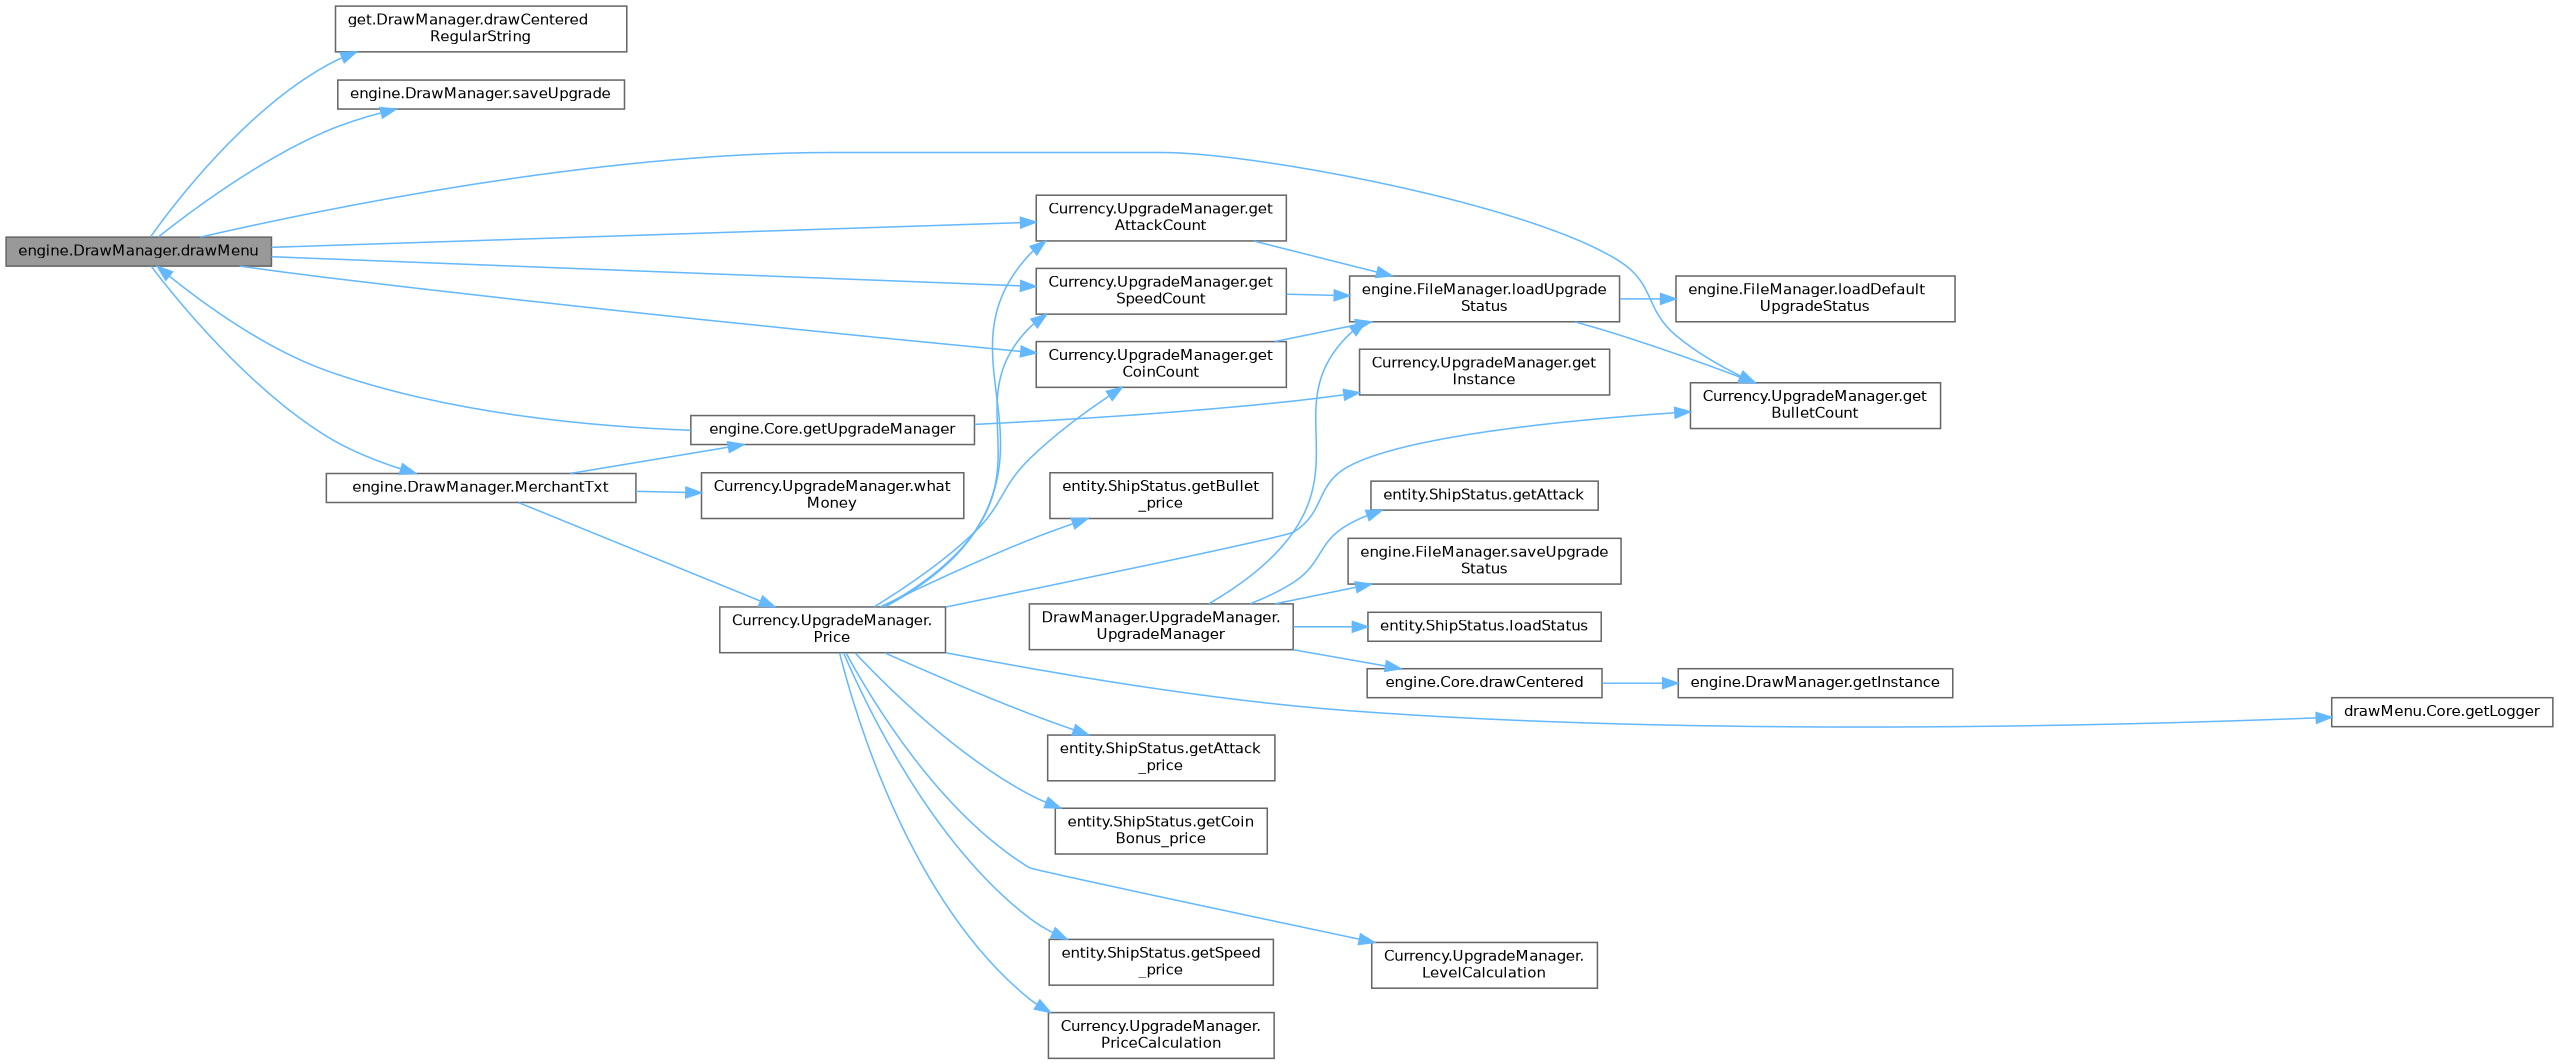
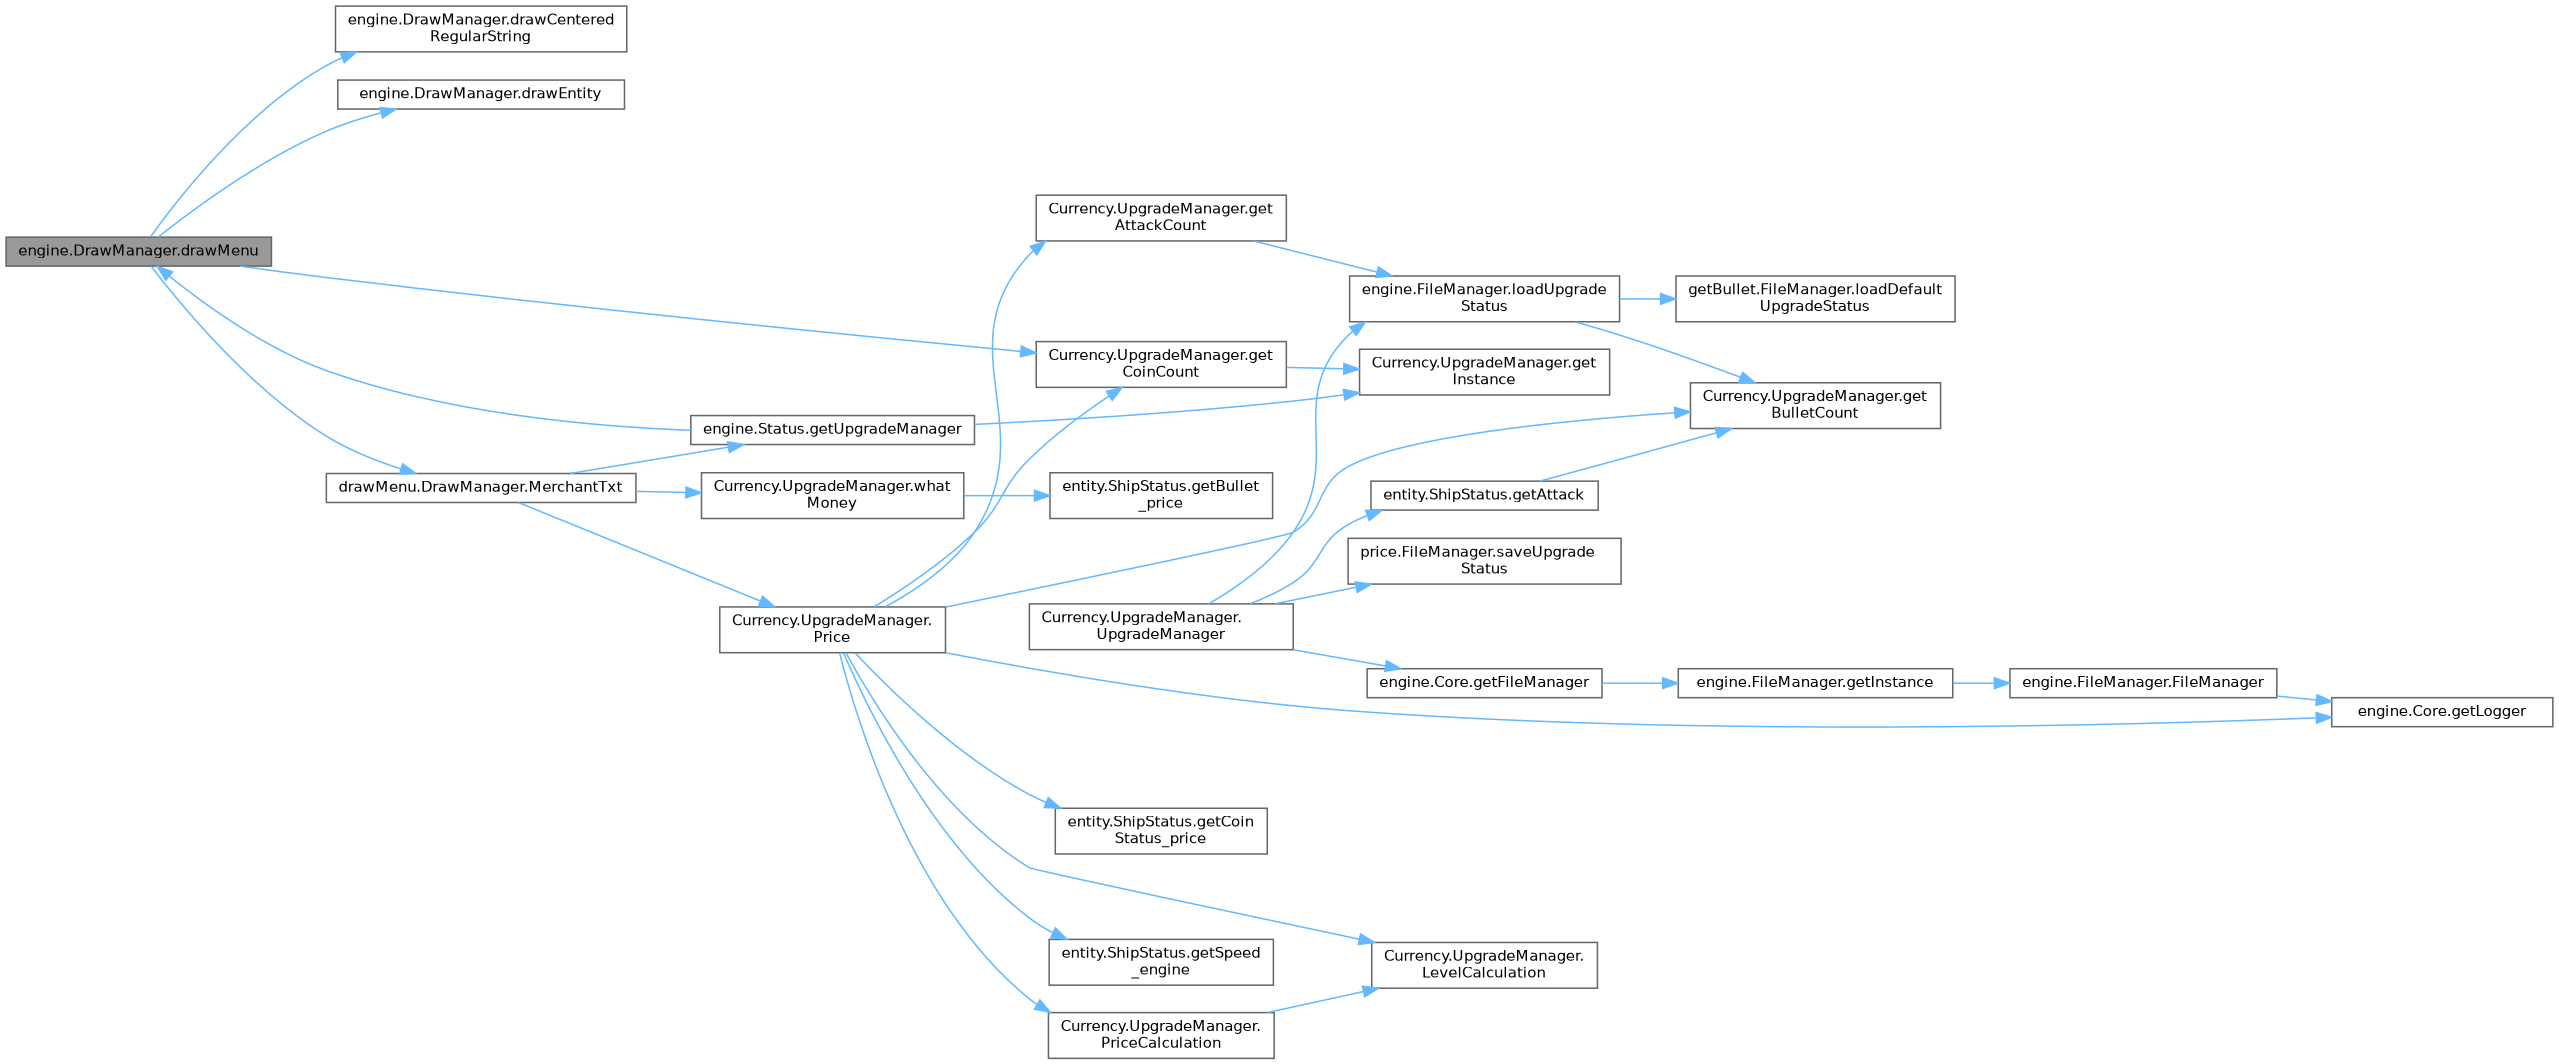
node "get.DrawManager.drawCentered RegularString": label "get.DrawManager.drawCentered RegularString" -> "engine.DrawManager.drawCentered RegularString"
node "engine.DrawManager.saveUpgrade": label "engine.DrawManager.saveUpgrade" -> "engine.DrawManager.drawEntity"
edge "engine.DrawManager.drawMenu" -> "Currency.UpgradeManager.get BulletCount": now "entity.ShipStatus.getAttack" -> "Currency.UpgradeManager.get BulletCount"
edge "engine.DrawManager.drawMenu" -> "Currency.UpgradeManager.get AttackCount": removed
node "Currency.UpgradeManager.get SpeedCount": removed
node "engine.FileManager.loadDefault UpgradeStatus": label "engine.FileManager.loadDefault UpgradeStatus" -> "getBullet.FileManager.loadDefault UpgradeStatus"
edge "Currency.UpgradeManager.get CoinCount" -> "engine.FileManager.loadUpgrade Status": now "Currency.UpgradeManager.get CoinCount" -> "Currency.UpgradeManager.get Instance"
node "engine.Core.getUpgradeManager": label "engine.Core.getUpgradeManager" -> "engine.Status.getUpgradeManager"
node "engine.DrawManager.MerchantTxt": label "engine.DrawManager.MerchantTxt" -> "drawMenu.DrawManager.MerchantTxt"
node "engine.FileManager.saveUpgrade Status": label "engine.FileManager.saveUpgrade Status" -> "price.FileManager.saveUpgrade Status"
edge "Currency.UpgradeManager. Price" -> "entity.ShipStatus.getBullet _price": now "Currency.UpgradeManager.what Money" -> "entity.ShipStatus.getBullet _price"
node "DrawManager.UpgradeManager. UpgradeManager": label "DrawManager.UpgradeManager. UpgradeManager" -> "Currency.UpgradeManager. UpgradeManager"
node "entity.ShipStatus.loadStatus": removed
node "engine.Core.drawCentered": label "engine.Core.drawCentered" -> "engine.Core.getFileManager"
node "engine.DrawManager.getInstance": label "engine.DrawManager.getInstance" -> "engine.FileManager.getInstance"
node "engine.FileManager.FileManager": added
node "drawMenu.Core.getLogger": label "drawMenu.Core.getLogger" -> "engine.Core.getLogger"
node "entity.ShipStatus.getAttack _price": removed
node "entity.ShipStatus.getCoin Bonus_price": label "entity.ShipStatus.getCoin Bonus_price" -> "entity.ShipStatus.getCoin Status_price"
node "entity.ShipStatus.getSpeed _price": label "entity.ShipStatus.getSpeed _price" -> "entity.ShipStatus.getSpeed _engine"
edge "Currency.UpgradeManager. PriceCalculation" -> "Currency.UpgradeManager. LevelCalculation": added
